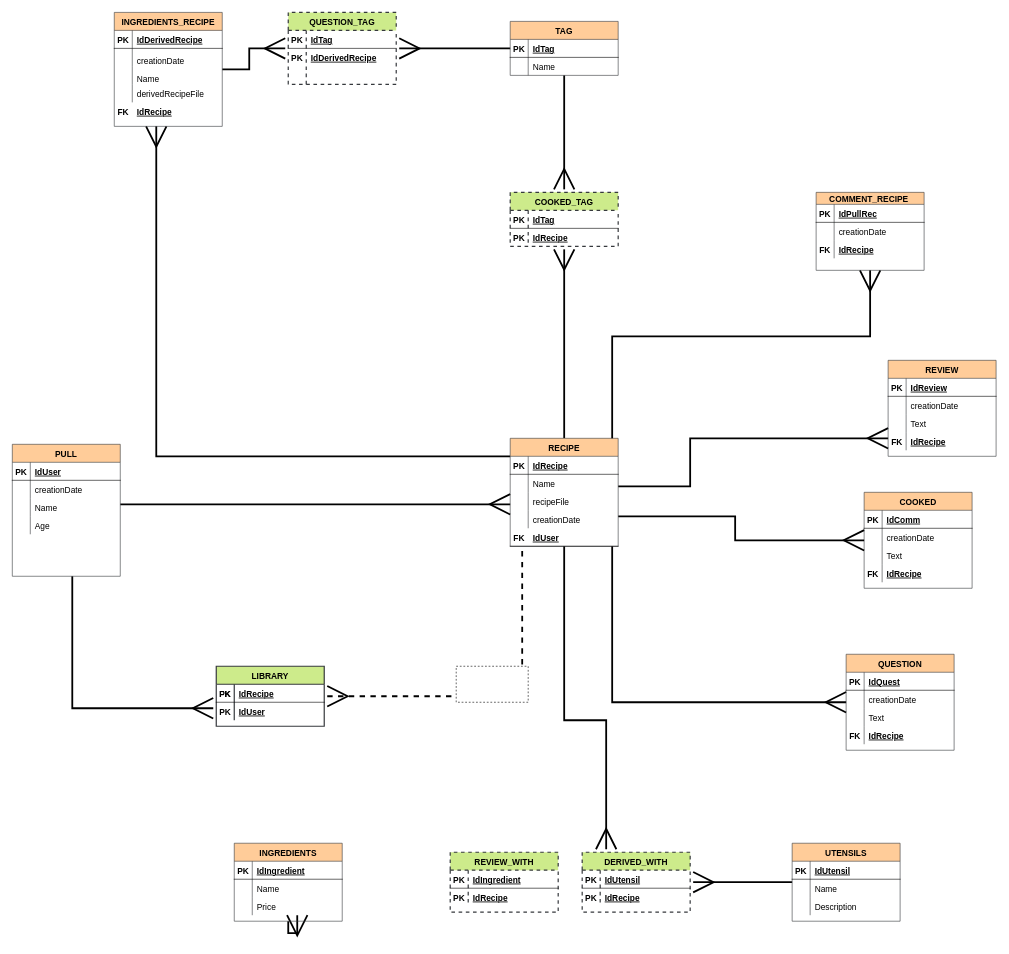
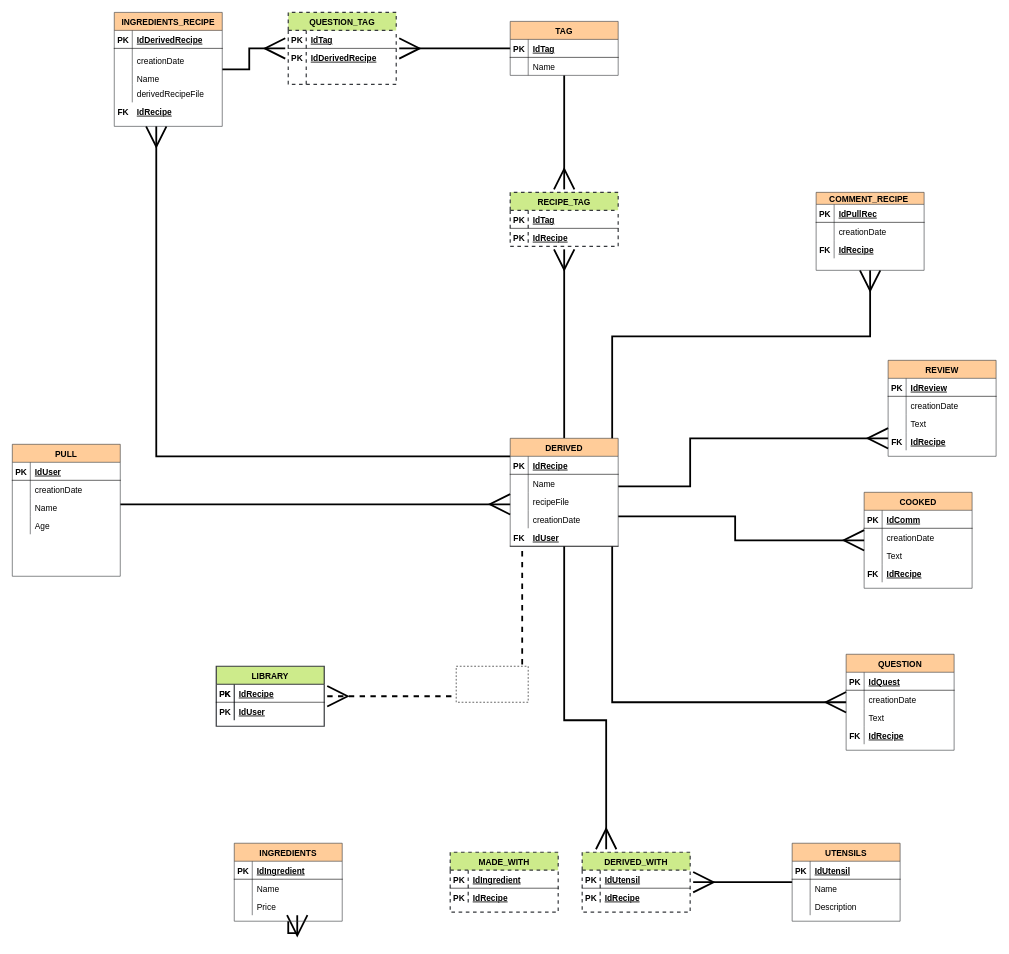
node "COOKED_TAG": label "COOKED_TAG" -> "RECIPE_TAG"
node "RECIPE": label "RECIPE" -> "DERIVED"
edge "PULL" -> "LIBRARY": removed
node "REVIEW_WITH": label "REVIEW_WITH" -> "MADE_WITH"
